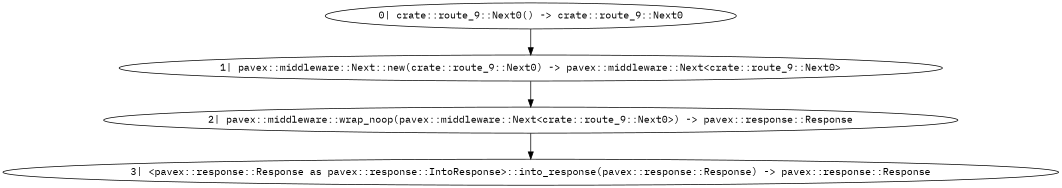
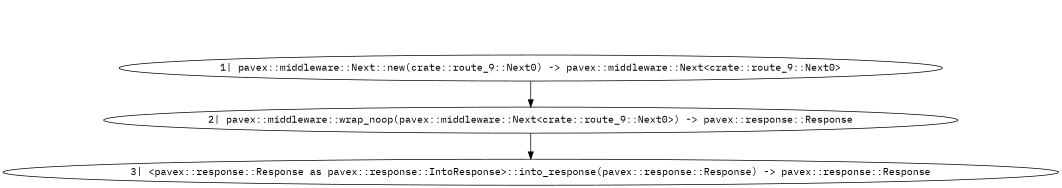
node "0| crate::route_9::Next0() -> crate::route_9::Next0": removed
